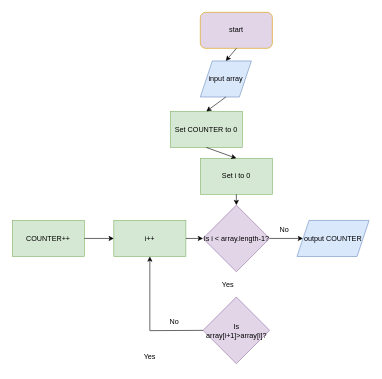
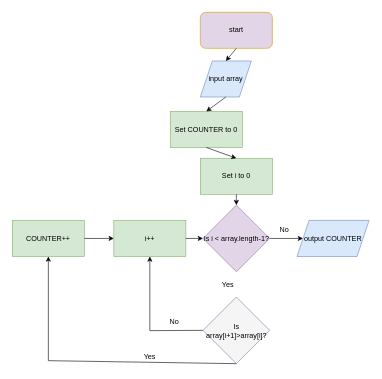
edge "Is array[i+1]>array[i]?" -> "COUNTER++": added
node "Is array[i+1]>array[i]?": fillcolor #e1d5e7 -> #f5f5f5
